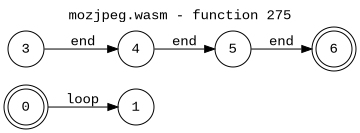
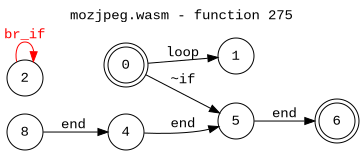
node "3": label "3" -> "8"
node "2": added
edge "0" -> "5": added, label "~if"
